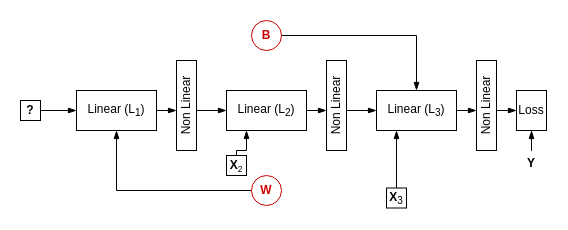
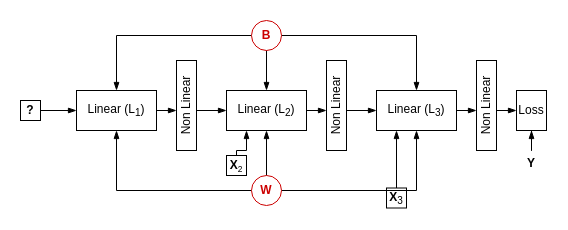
edge "B" -> "Linear (L1)": added
edge "B" -> "Linear (L2)": added
edge "W" -> "Linear (L2)": added
edge "W" -> "Linear (L3)": added
